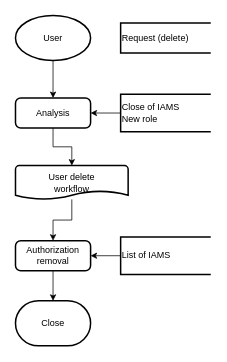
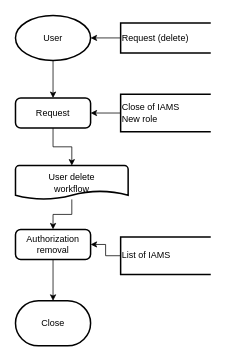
edge "Request (delete)" -> "User": added
node "Analysis": label "Analysis" -> "Request"
node "Authorization removal": moved (53, 255) -> (53, 244)
